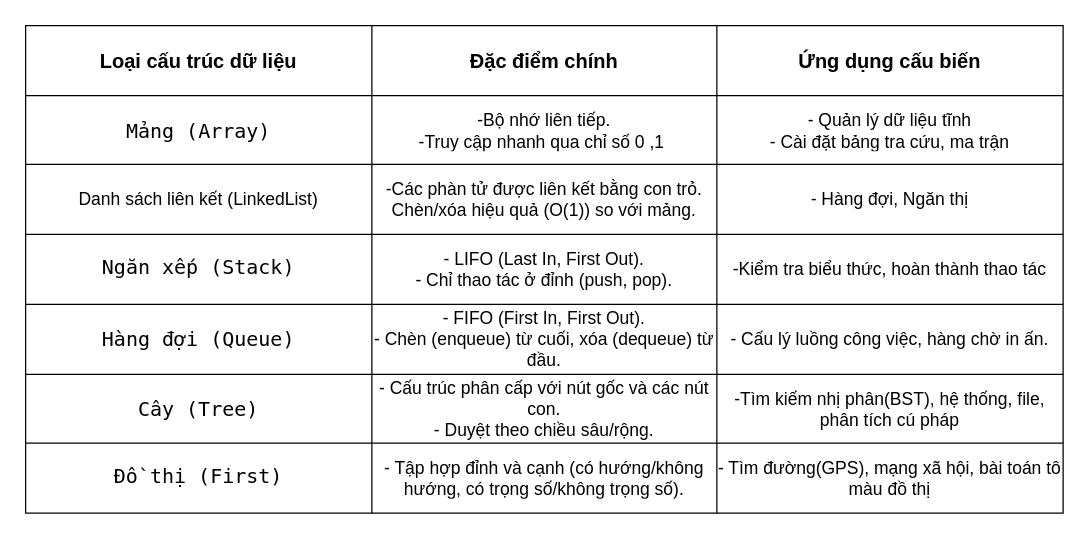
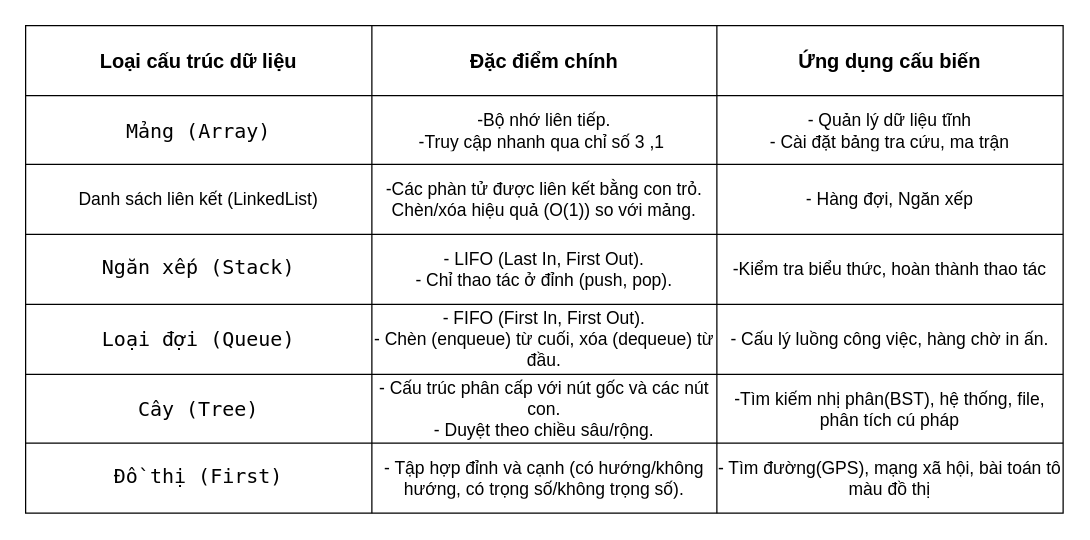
node "-Bộ nhớ liên tiếp. -Truy cập nhanh qua chỉ số 0 ,1": label "-Bộ nhớ liên tiếp. -Truy cập nhanh qua chỉ số 0 ,1" -> "-Bộ nhớ liên tiếp. -Truy cập nhanh qua chỉ số 3 ,1"
node "- Hàng đợi, Ngăn thị": label "- Hàng đợi, Ngăn thị" -> "- Hàng đợi, Ngăn xếp"
node "Hàng đợi (Queue)": label "Hàng đợi (Queue)" -> "Loại đợi (Queue)"
